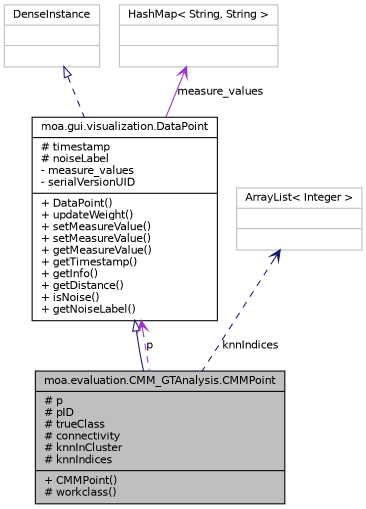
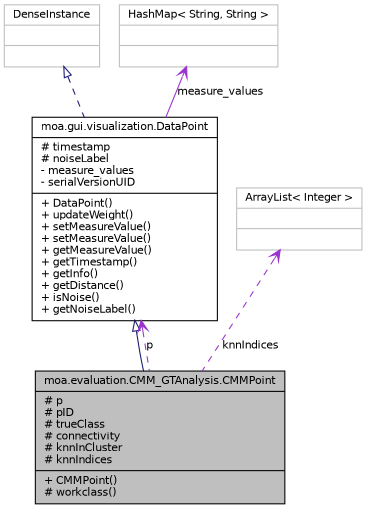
edge "moa.evaluation.CMM_GTAnalysis.CMMPoint" -> "ArrayList< Integer >": color midnightblue -> darkorchid3
